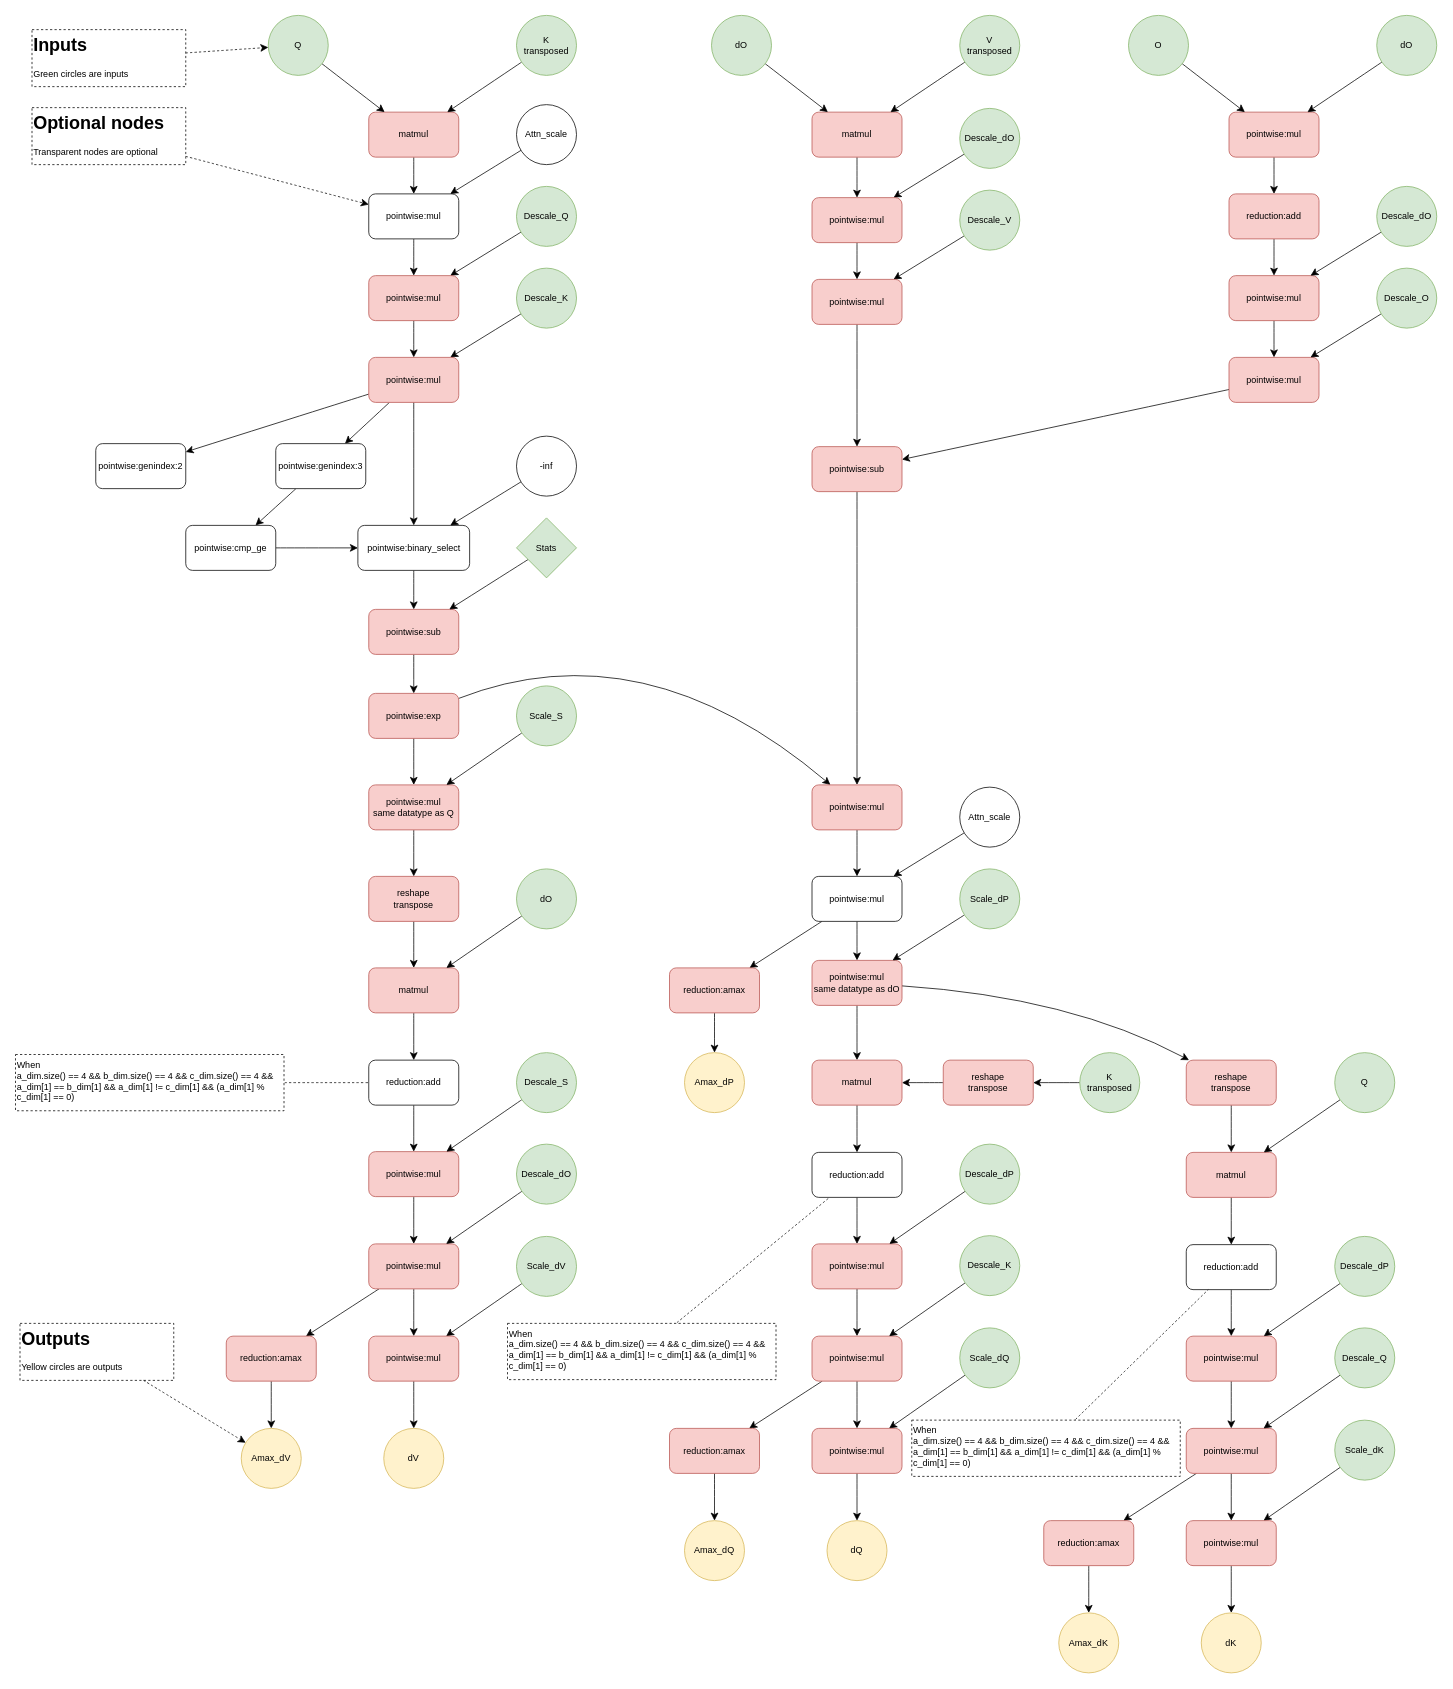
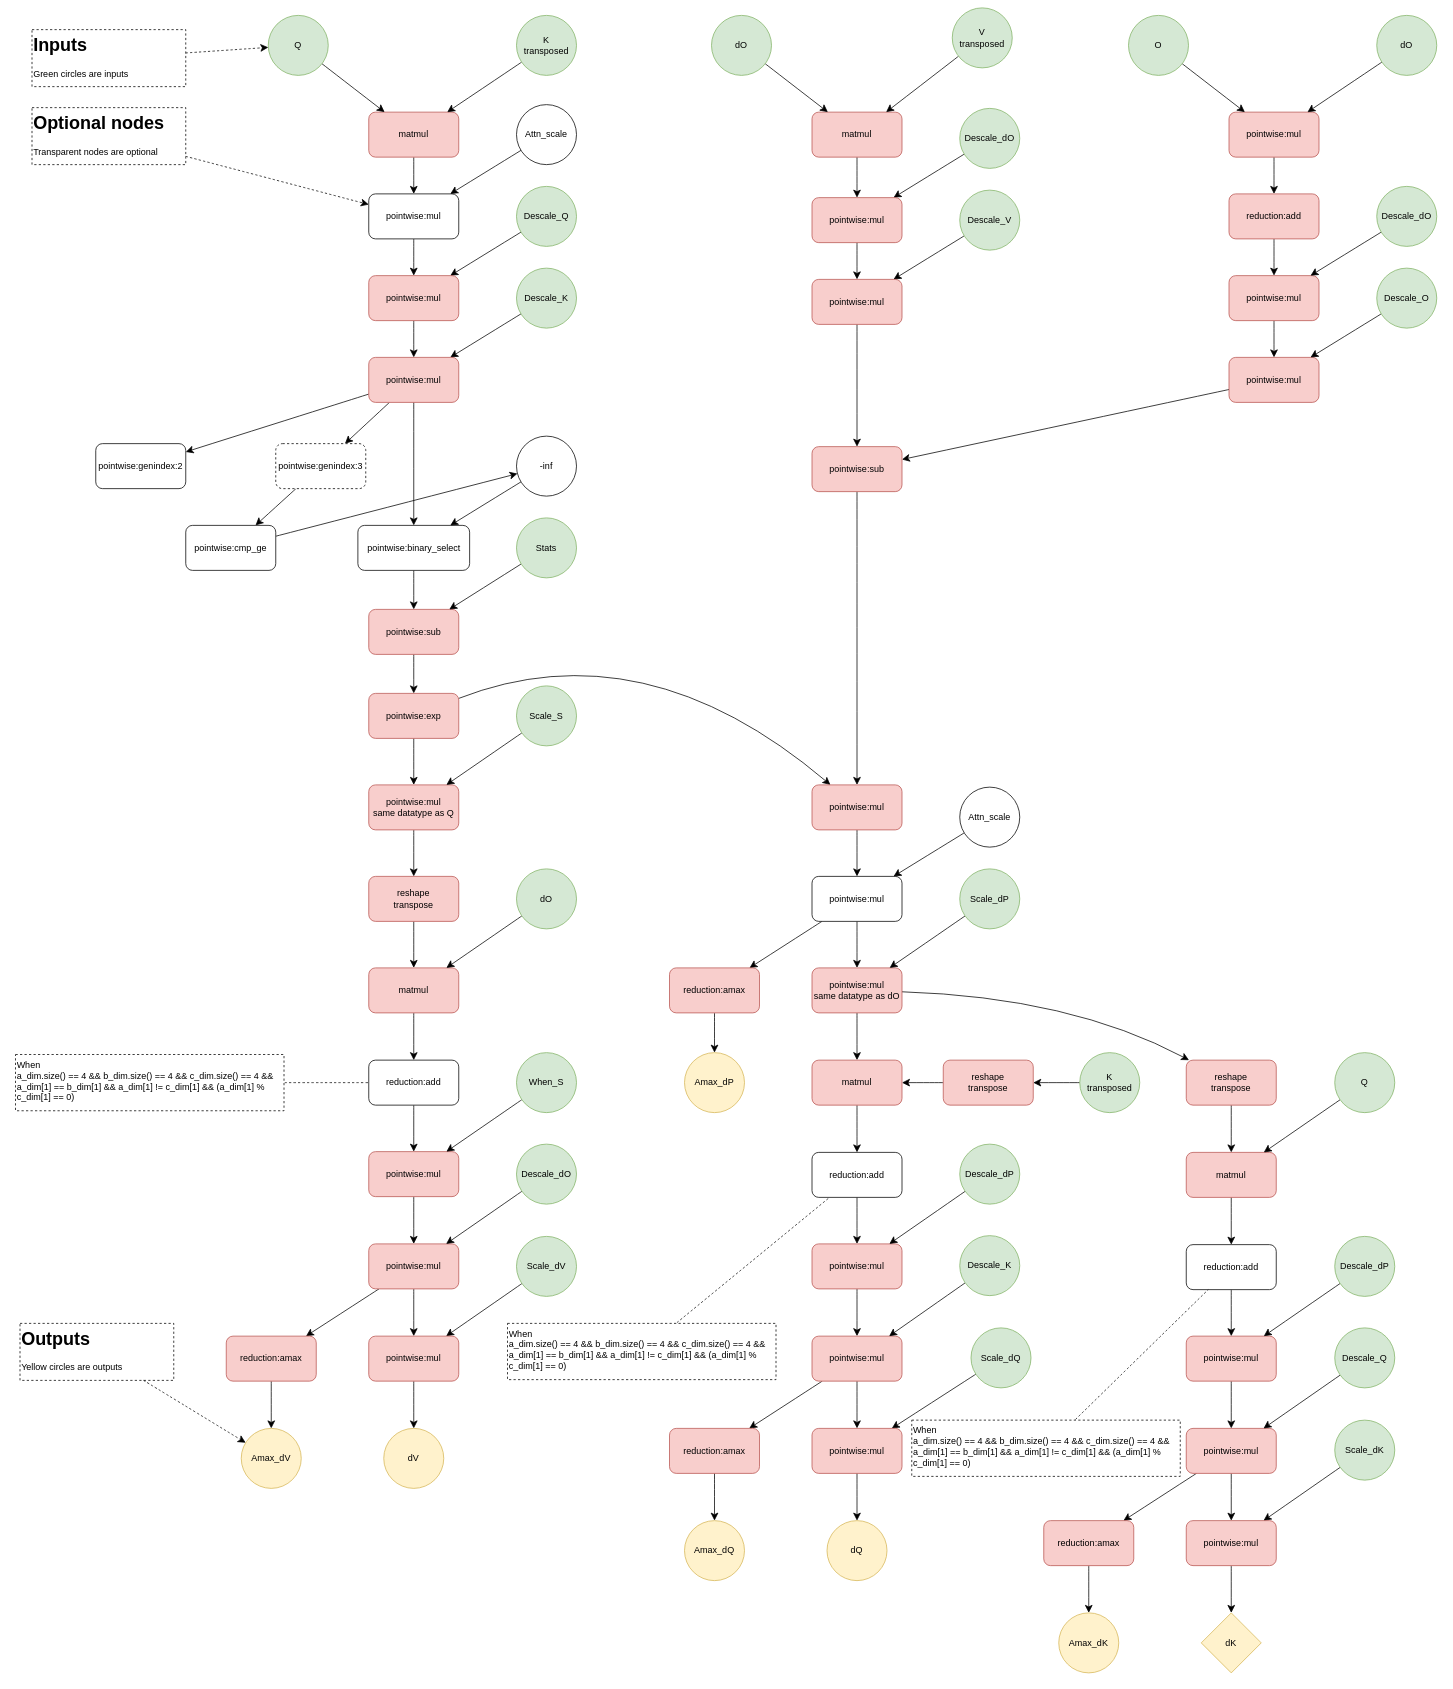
node "V transposed": moved (990, 45) -> (982, 38)
node "pointwise:genindex:3": style solid -> dashed
edge "pointwise:cmp_ge" -> "pointwise:binary_select": now "pointwise:cmp_ge" -> "-inf"
node "Stats": shape diamond -> ellipse
node "pointwise:mul same datatype as dO": moved (857, 983) -> (857, 990)
node "Descale_S": label "Descale_S" -> "When_S"
node "Scale_dQ": moved (990, 1358) -> (1001, 1358)
node "dK": shape ellipse -> diamond
